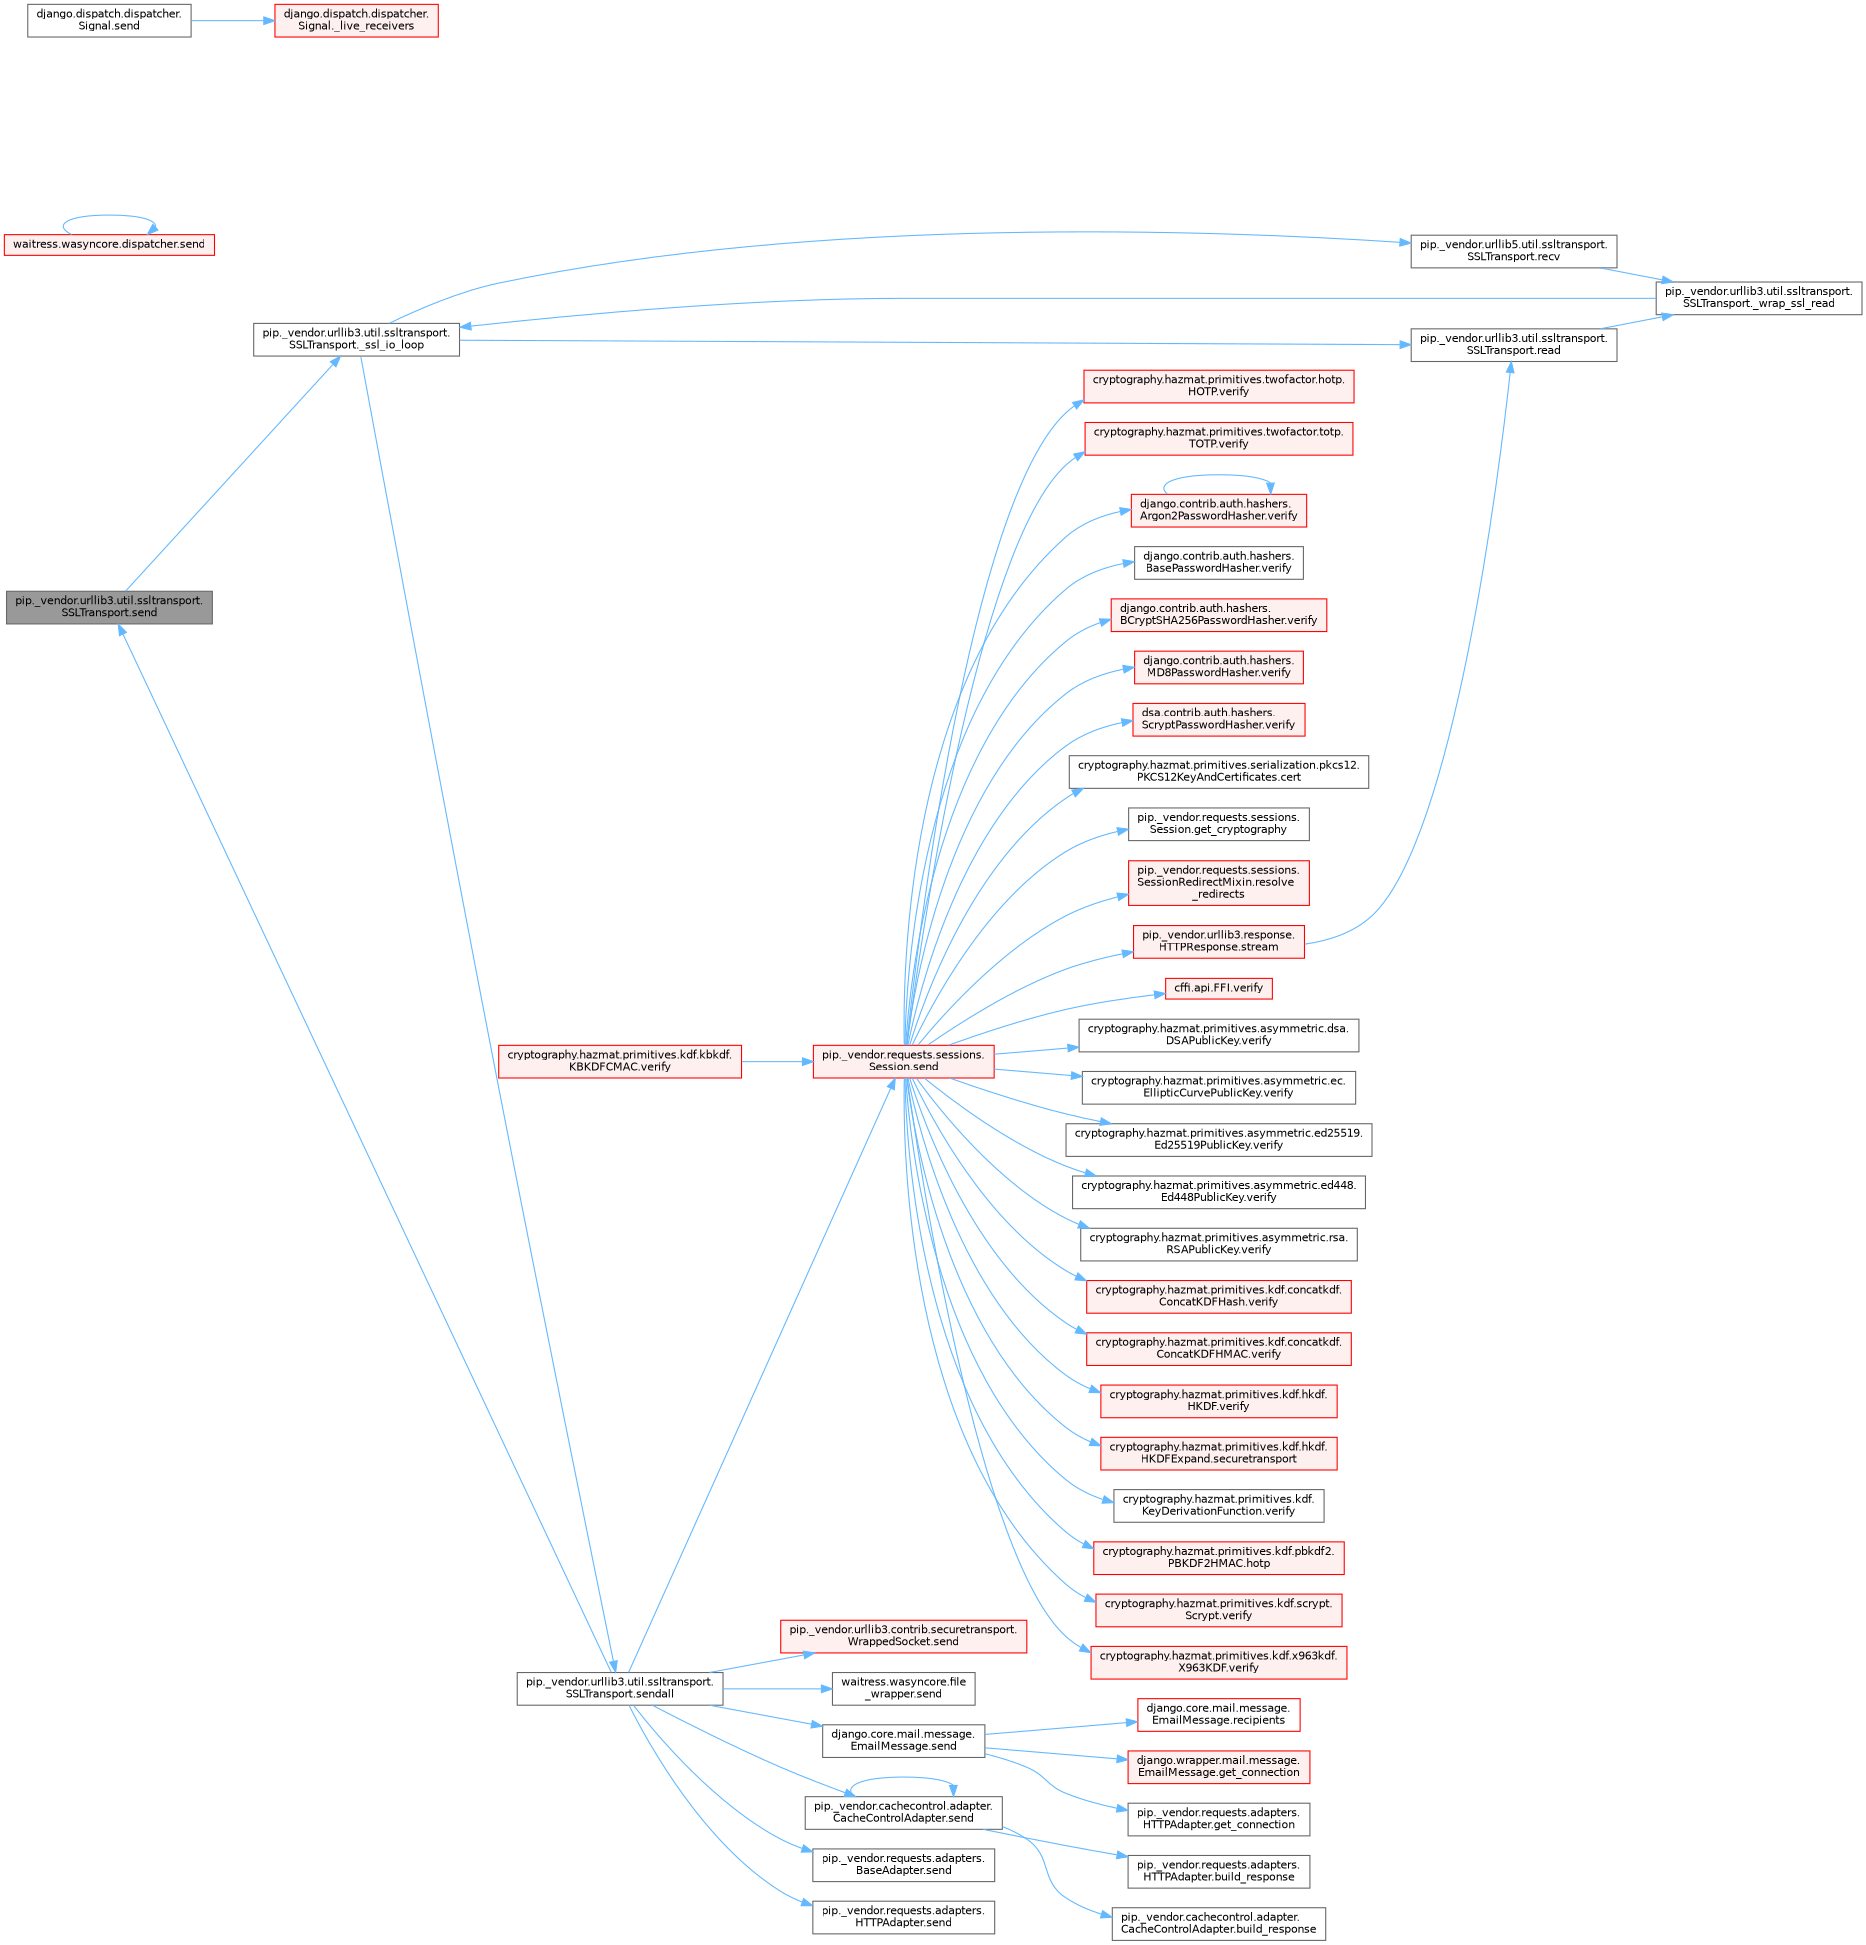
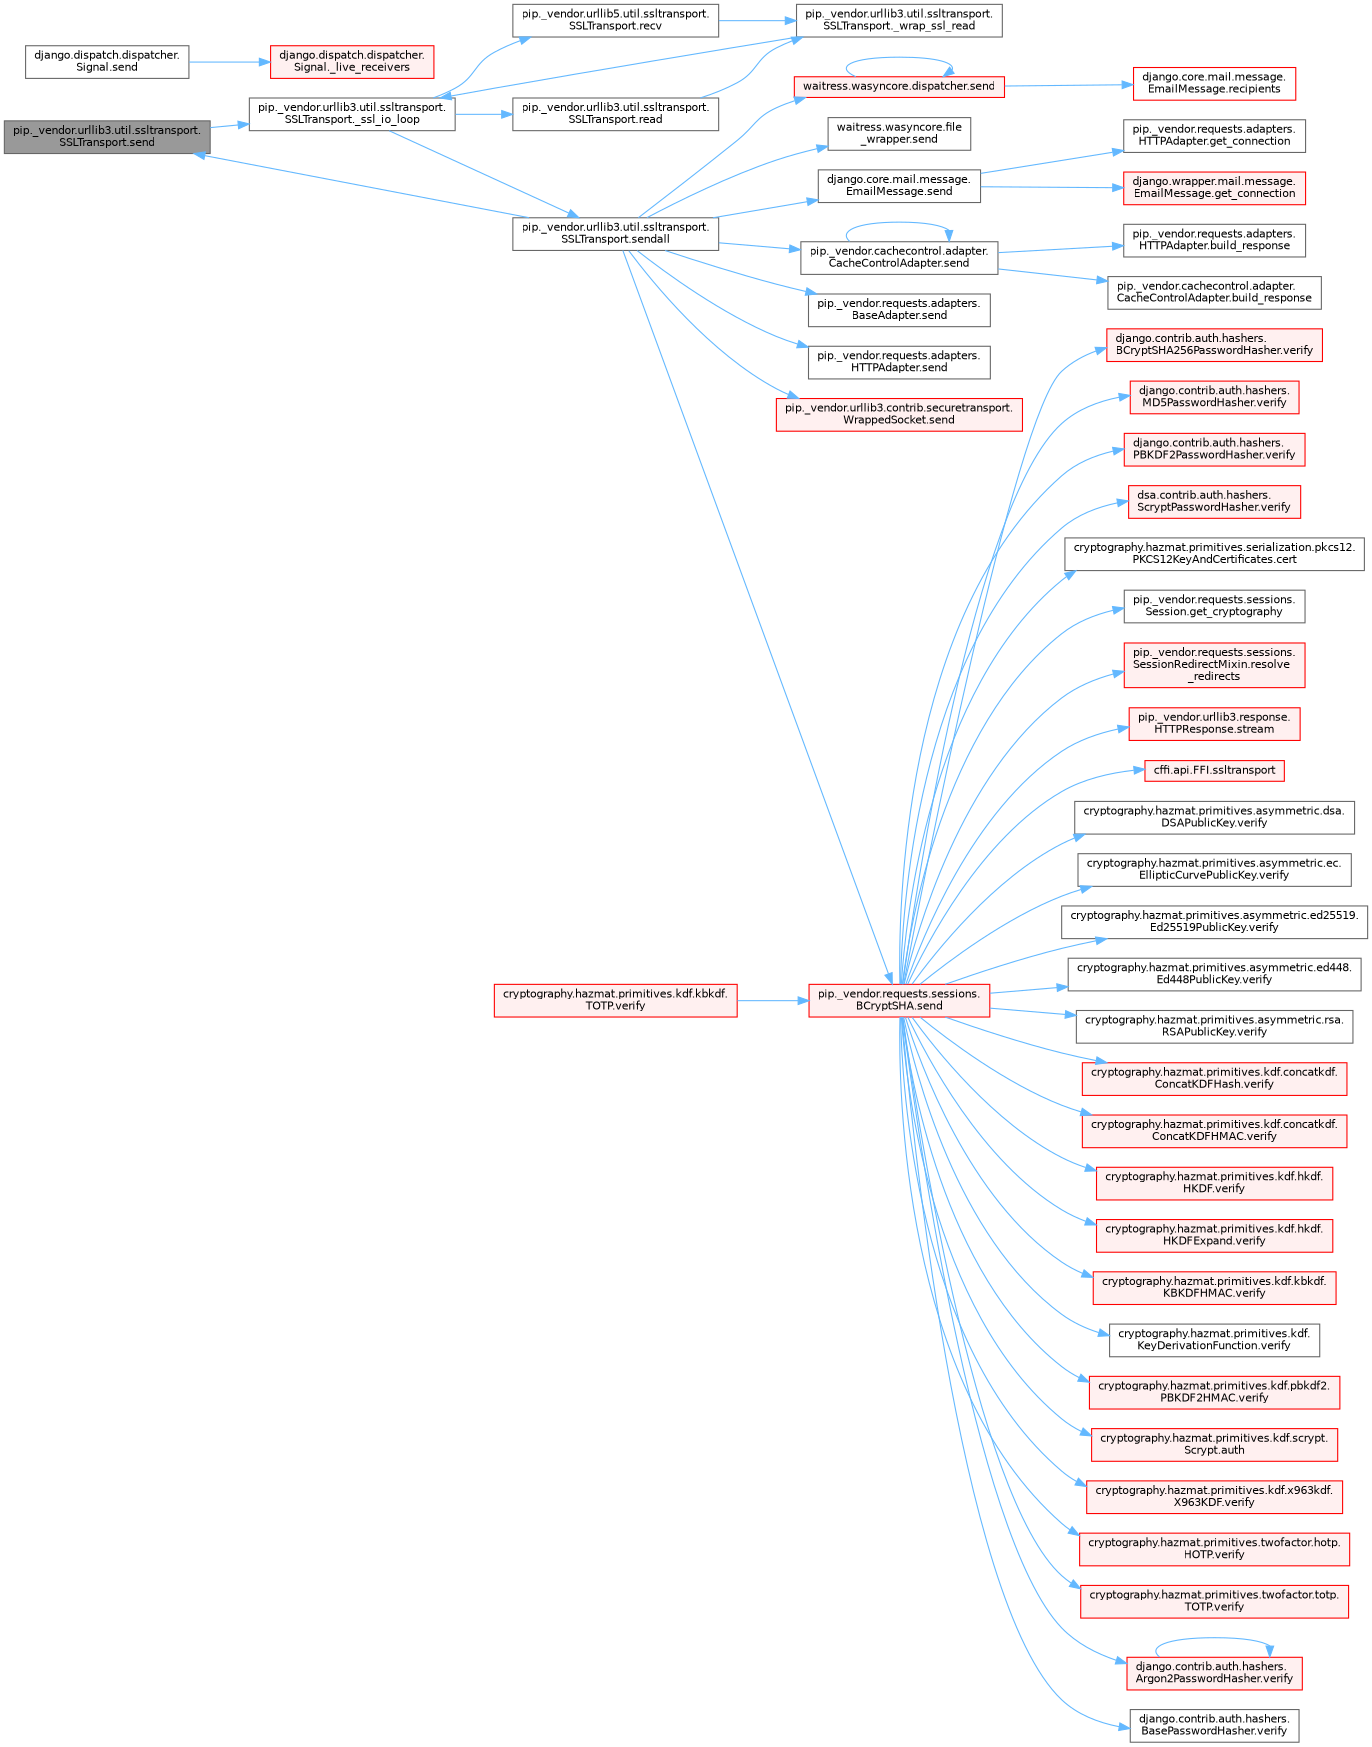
edge "pip._vendor.urllib3.util.ssltransport. SSLTransport.sendall" -> "waitress.wasyncore.dispatcher.send": added
node "django.contrib.auth.hashers. PBKDF2PasswordHasher.verify": added
node "django.contrib.auth.hashers. MD8PasswordHasher.verify": label "django.contrib.auth.hashers. MD8PasswordHasher.verify" -> "django.contrib.auth.hashers. MD5PasswordHasher.verify"
edge "pip._vendor.urllib3.response. HTTPResponse.stream" -> "pip._vendor.urllib3.util.ssltransport. SSLTransport.read": removed
node "cffi.api.FFI.verify": label "cffi.api.FFI.verify" -> "cffi.api.FFI.ssltransport"
node "cryptography.hazmat.primitives.kdf.kbkdf. KBKDFCMAC.verify": label "cryptography.hazmat.primitives.kdf.kbkdf. KBKDFCMAC.verify" -> "cryptography.hazmat.primitives.kdf.kbkdf. TOTP.verify"
node "pip._vendor.requests.sessions. Session.send": label "pip._vendor.requests.sessions. Session.send" -> "pip._vendor.requests.sessions. BCryptSHA.send"
node "cryptography.hazmat.primitives.kdf.kbkdf. KBKDFHMAC.verify": added
node "cryptography.hazmat.primitives.kdf.hkdf. HKDFExpand.securetransport": label "cryptography.hazmat.primitives.kdf.hkdf. HKDFExpand.securetransport" -> "cryptography.hazmat.primitives.kdf.hkdf. HKDFExpand.verify"
node "cryptography.hazmat.primitives.kdf.pbkdf2. PBKDF2HMAC.hotp": label "cryptography.hazmat.primitives.kdf.pbkdf2. PBKDF2HMAC.hotp" -> "cryptography.hazmat.primitives.kdf.pbkdf2. PBKDF2HMAC.verify"
node "cryptography.hazmat.primitives.kdf.scrypt. Scrypt.verify": label "cryptography.hazmat.primitives.kdf.scrypt. Scrypt.verify" -> "cryptography.hazmat.primitives.kdf.scrypt. Scrypt.auth"
edge "django.core.mail.message. EmailMessage.send" -> "django.core.mail.message. EmailMessage.recipients": now "waitress.wasyncore.dispatcher.send" -> "django.core.mail.message. EmailMessage.recipients"
